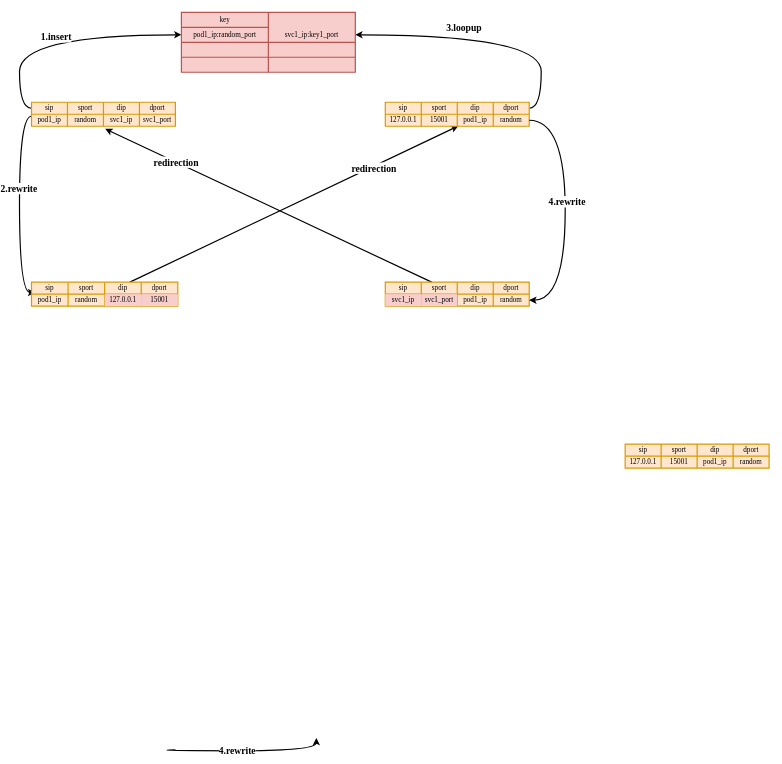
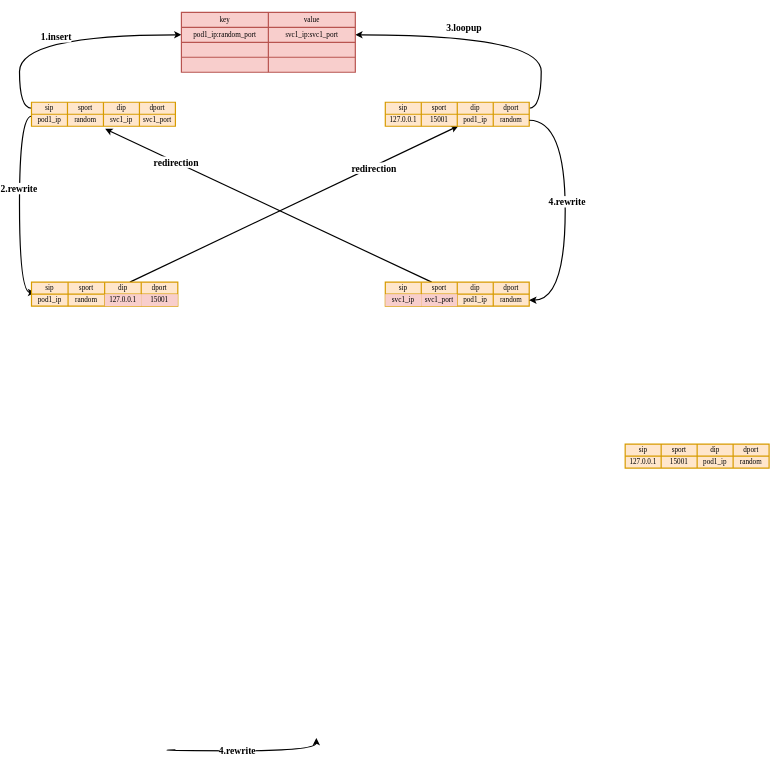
node "value": added
node "svc1_ip:key1_port": label "svc1_ip:key1_port" -> "svc1_ip:svc1_port"
